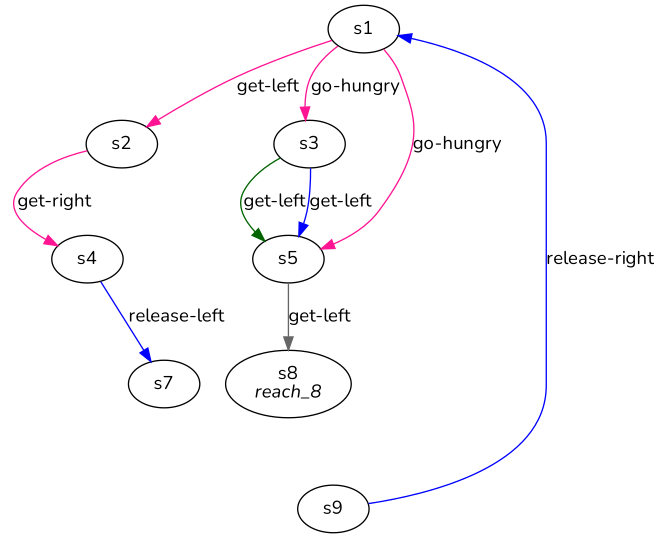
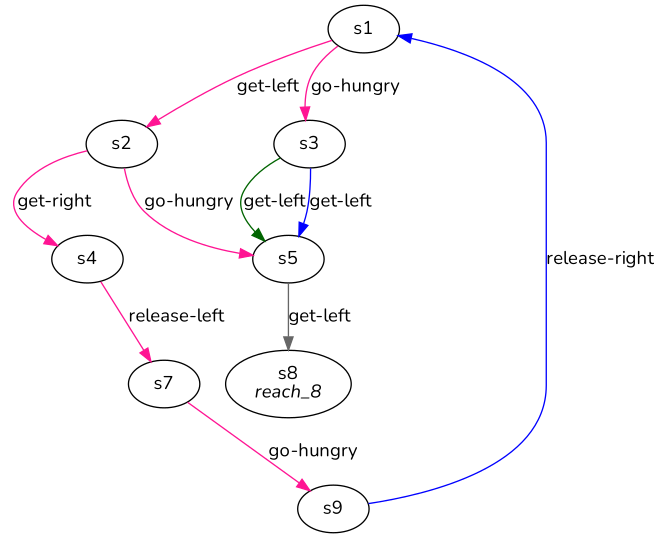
edge "s1" -> "s5": now "s2" -> "s5"
edge "s4" -> "s7": color blue -> deeppink
edge "s7" -> "s9": added, label "go-hungry"
